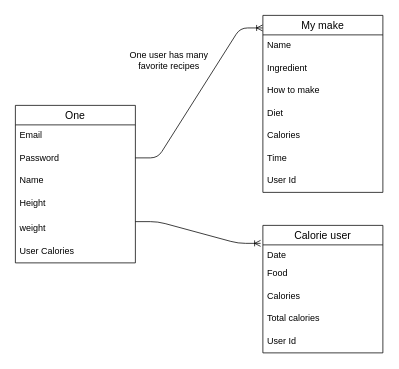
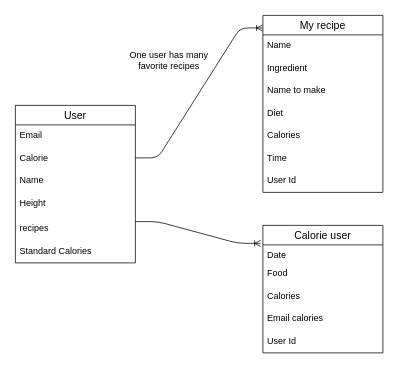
node "My make": label "My make" -> "My recipe"
node "How to make": label "How to make" -> "Name to make"
node "One": label "One" -> "User"
node "Password": label "Password" -> "Calorie"
node "weight": label "weight" -> "recipes"
node "User Calories": label "User Calories" -> "Standard Calories"
node "Total calories": label "Total calories" -> "Email calories"
